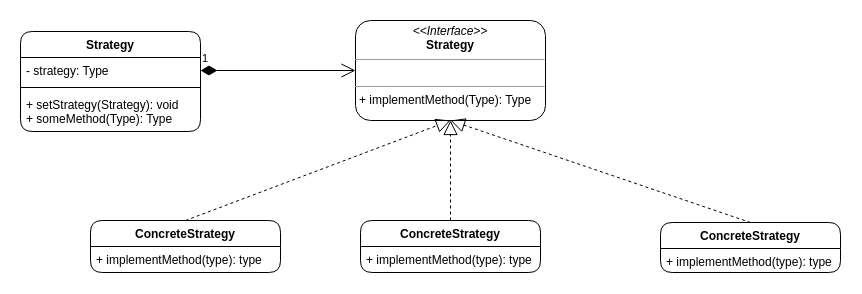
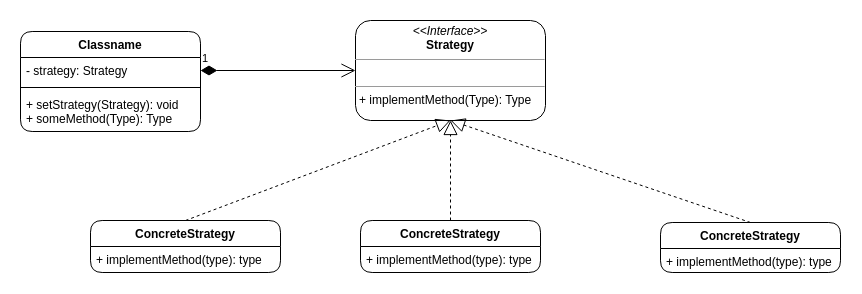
node "Strategy": label "Strategy" -> "Classname"
node "- strategy: Type": label "- strategy: Type" -> "- strategy: Strategy"
